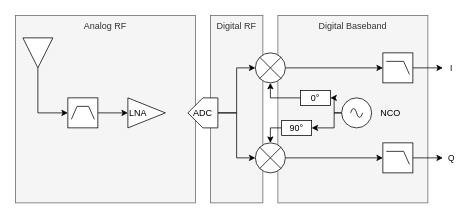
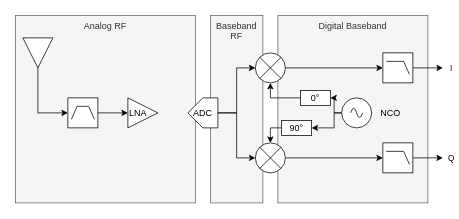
node "Digital RF": label "Digital RF" -> "Baseband RF"
node "LNA": size 38x30 -> 30x30
